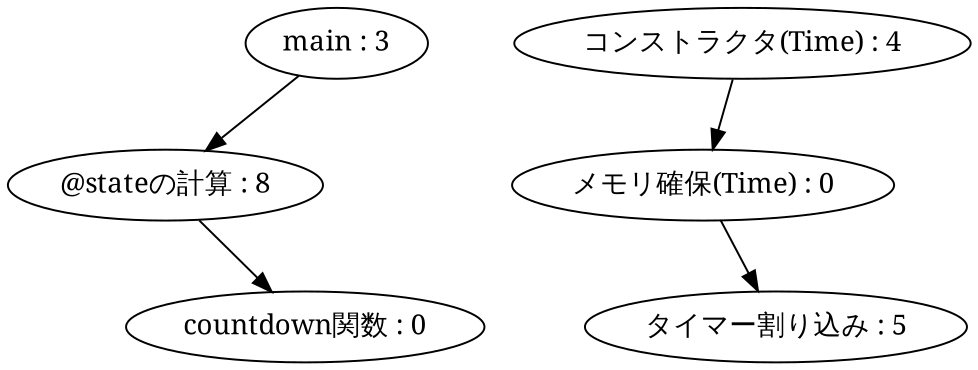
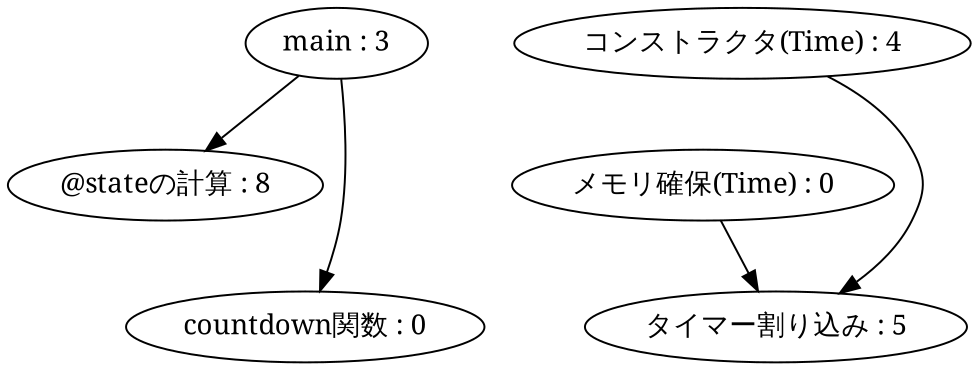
edge "コンストラクタ(Time) : 4" -> "メモリ確保(Time) : 0": now "コンストラクタ(Time) : 4" -> "タイマー割り込み : 5"
edge "@stateの計算 : 8" -> "countdown関数 : 0": now "main : 3" -> "countdown関数 : 0"
